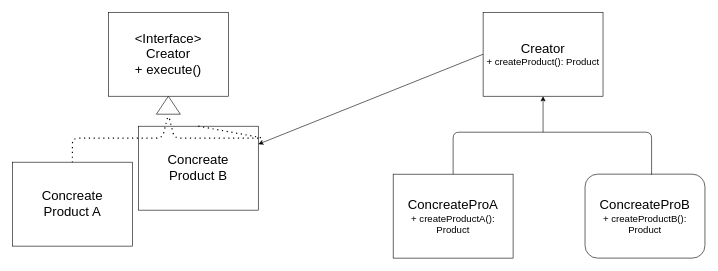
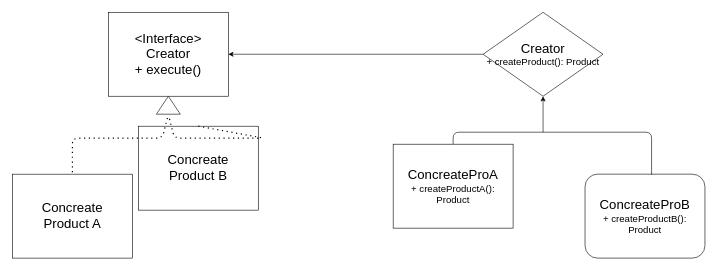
node "Creator + createProduct(): Product": shape rectangle -> diamond
edge "Creator + createProduct(): Product" -> "ConcreateProduct B": now "Creator + createProduct(): Product" -> "<Interface> Creator + execute()"
node "Concreate Product A": moved (72, 204) -> (72, 216)
node "ConcreateProA + createProductA(): Product": moved (453, 216) -> (453, 186)
